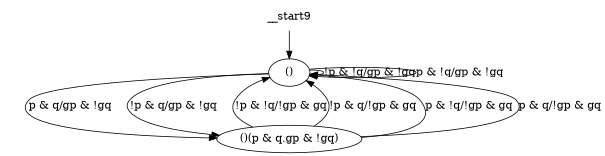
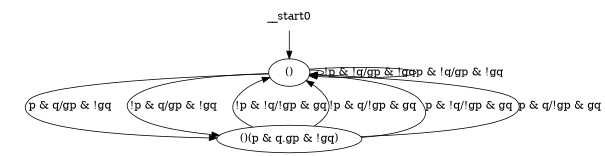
node "__start9": label "__start9" -> "__start0"
